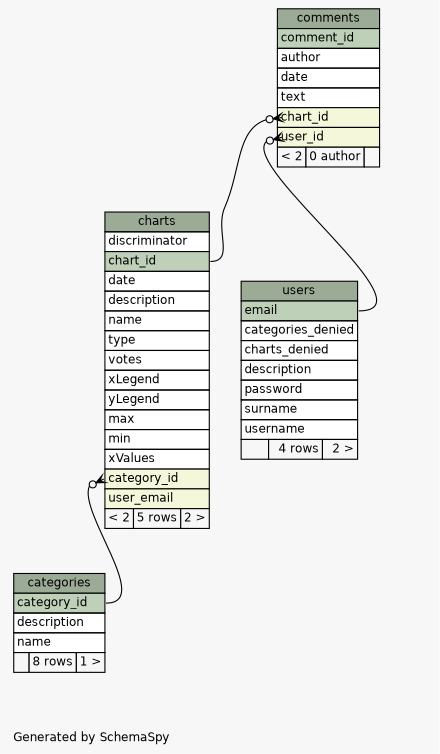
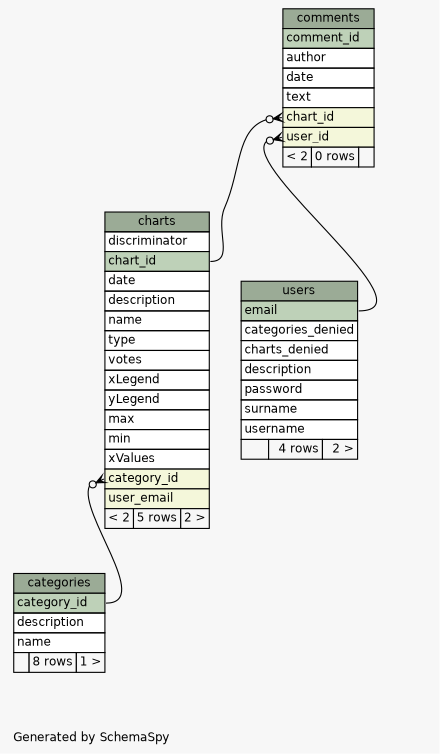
node "comments": text "0 author" -> "0 rows"
